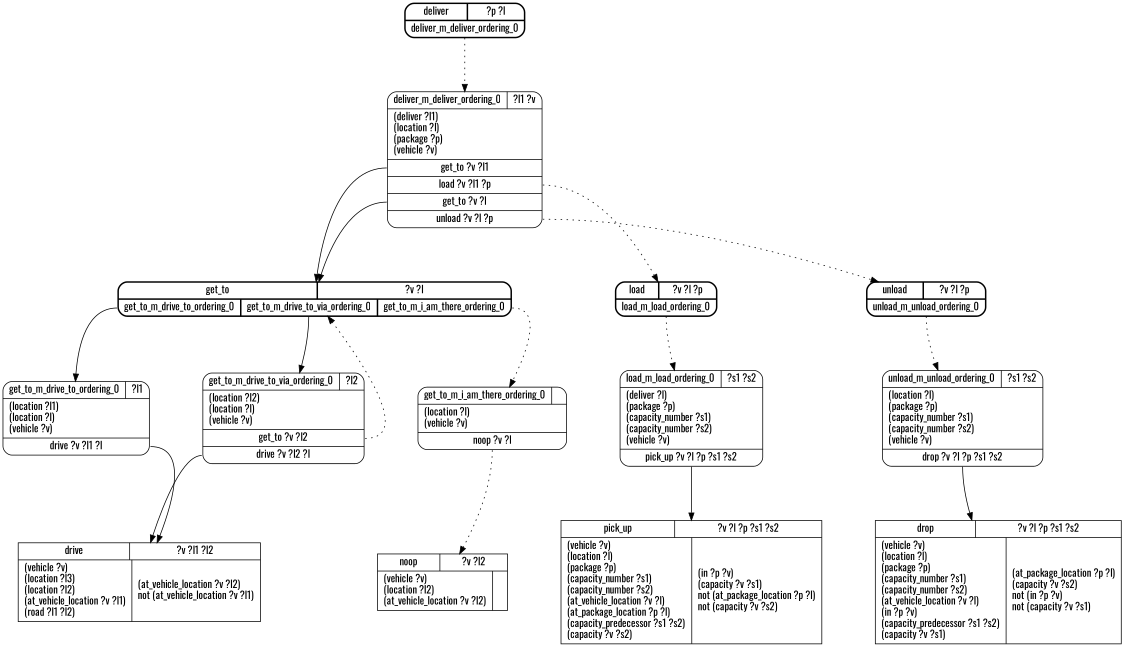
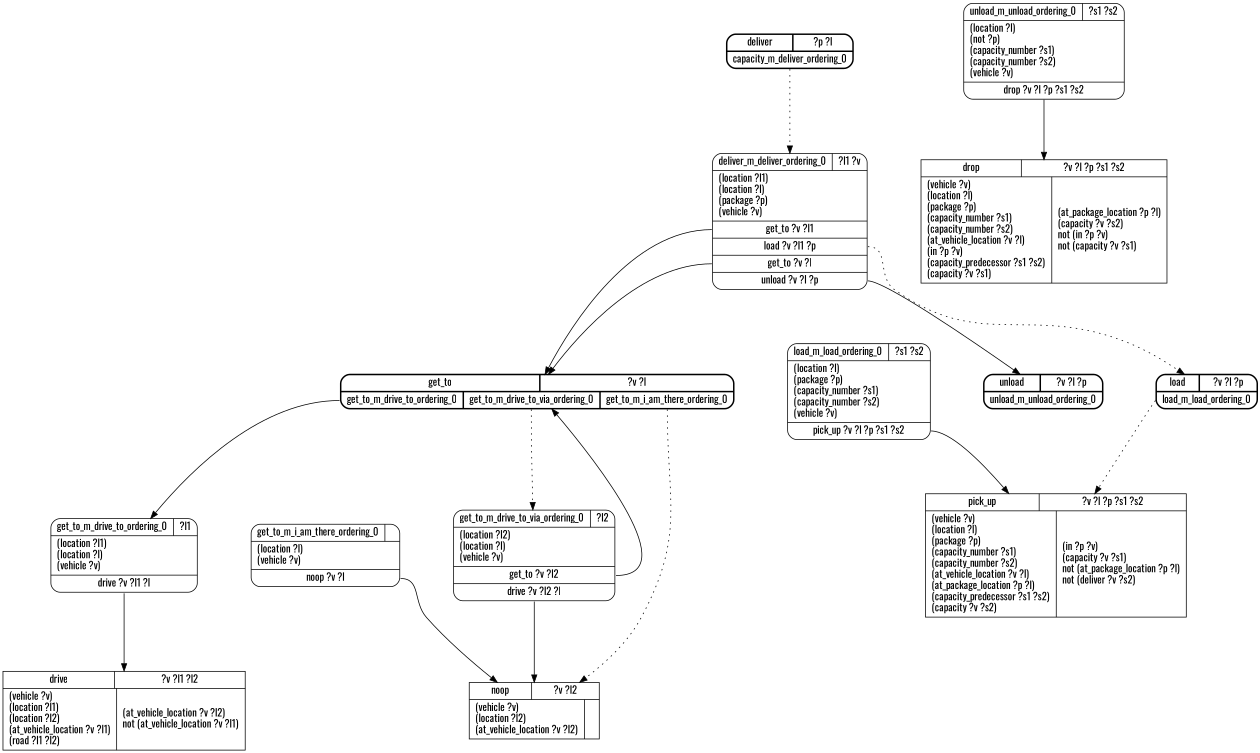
node "deliver": text "deliver_m_deliver_ordering_0" -> "capacity_m_deliver_ordering_0"
node "deliver_m_deliver_ordering_0": text "(deliver ?l1)" -> "(location ?l1)"
edge "deliver_m_deliver_ordering_0" -> "unload": style dotted -> solid
edge "get_to" -> "get_to_m_i_am_there_ordering_0": now "get_to" -> "noop"
edge "load" -> "load_m_load_ordering_0": now "load" -> "pick_up"
edge "unload" -> "unload_m_unload_ordering_0": removed
edge "get_to" -> "get_to_m_drive_to_via_ordering_0": style solid -> dotted
edge "get_to_m_drive_to_via_ordering_0" -> "get_to": style dotted -> solid
node "load_m_load_ordering_0": text "(deliver ?l)" -> "(location ?l)"
node "unload_m_unload_ordering_0": text "(package ?p)" -> "(not ?p)"
edge "get_to_m_drive_to_via_ordering_0" -> "drive": now "get_to_m_drive_to_via_ordering_0" -> "noop"
edge "get_to_m_i_am_there_ordering_0" -> "noop": style dotted -> solid
node "drive": text "(location ?l3)" -> "(location ?l1)"
node "pick_up": text "not (capacity ?v ?s2)" -> "not (deliver ?v ?s2)"
